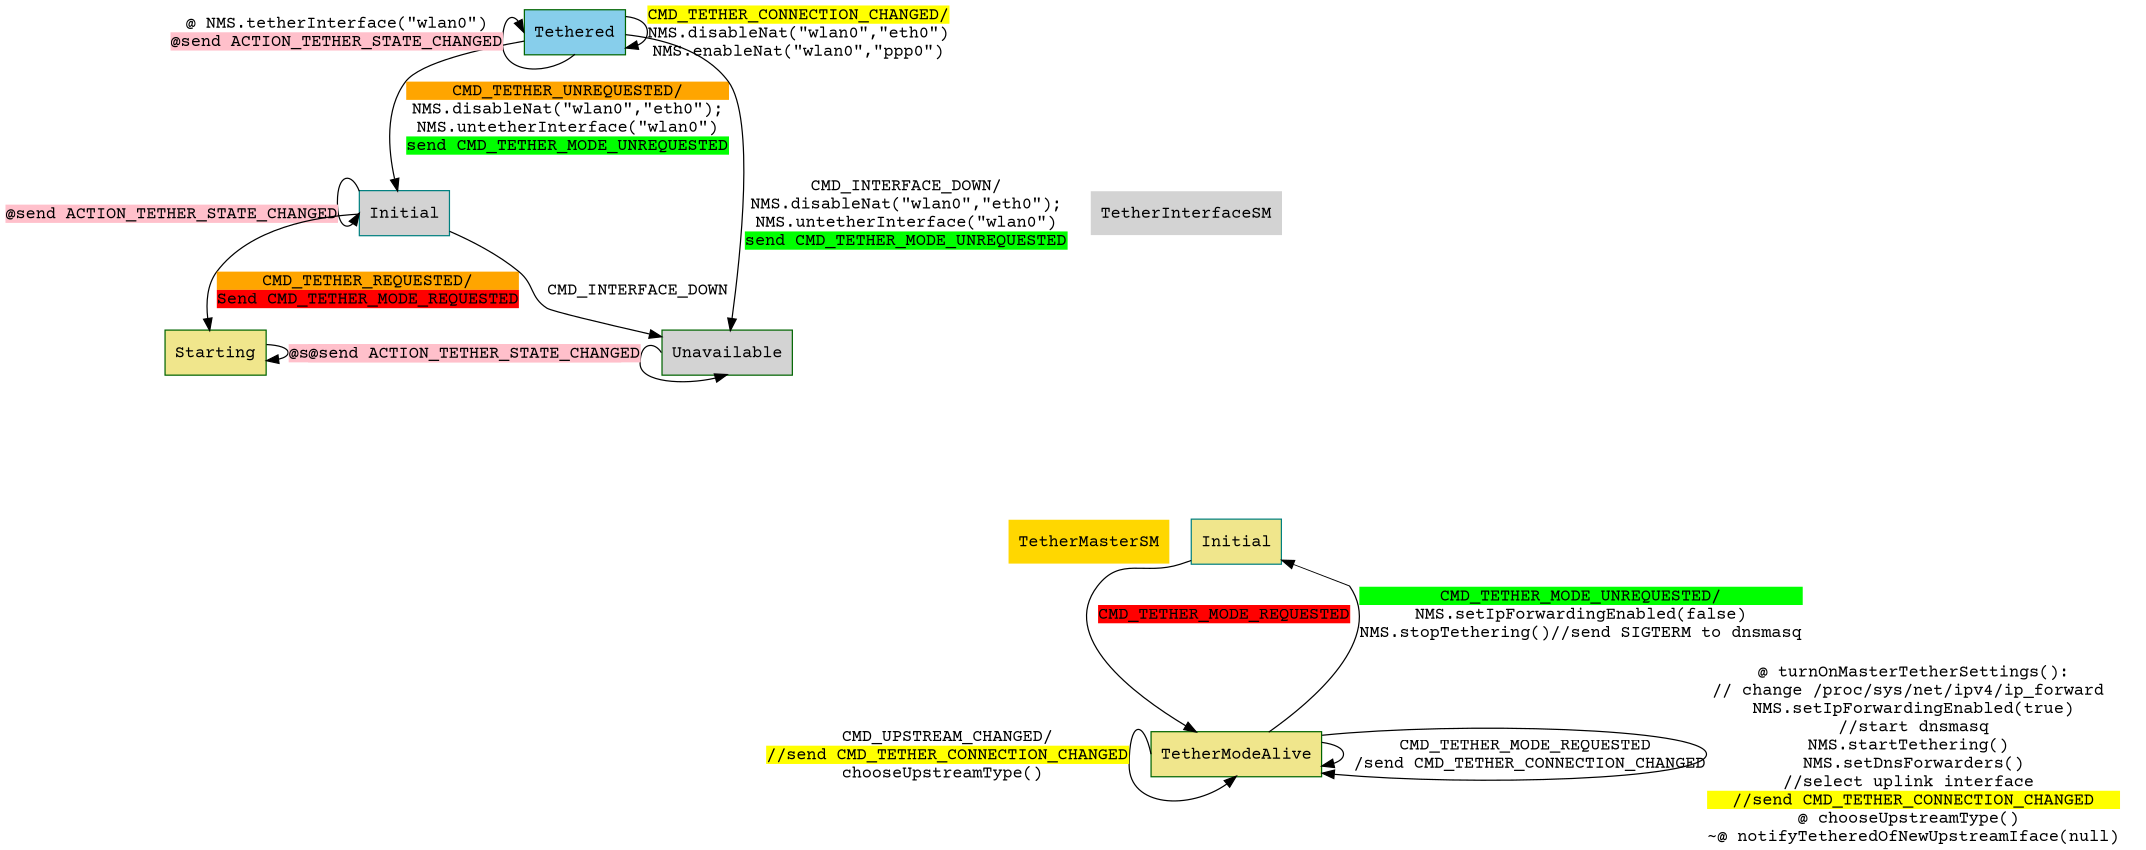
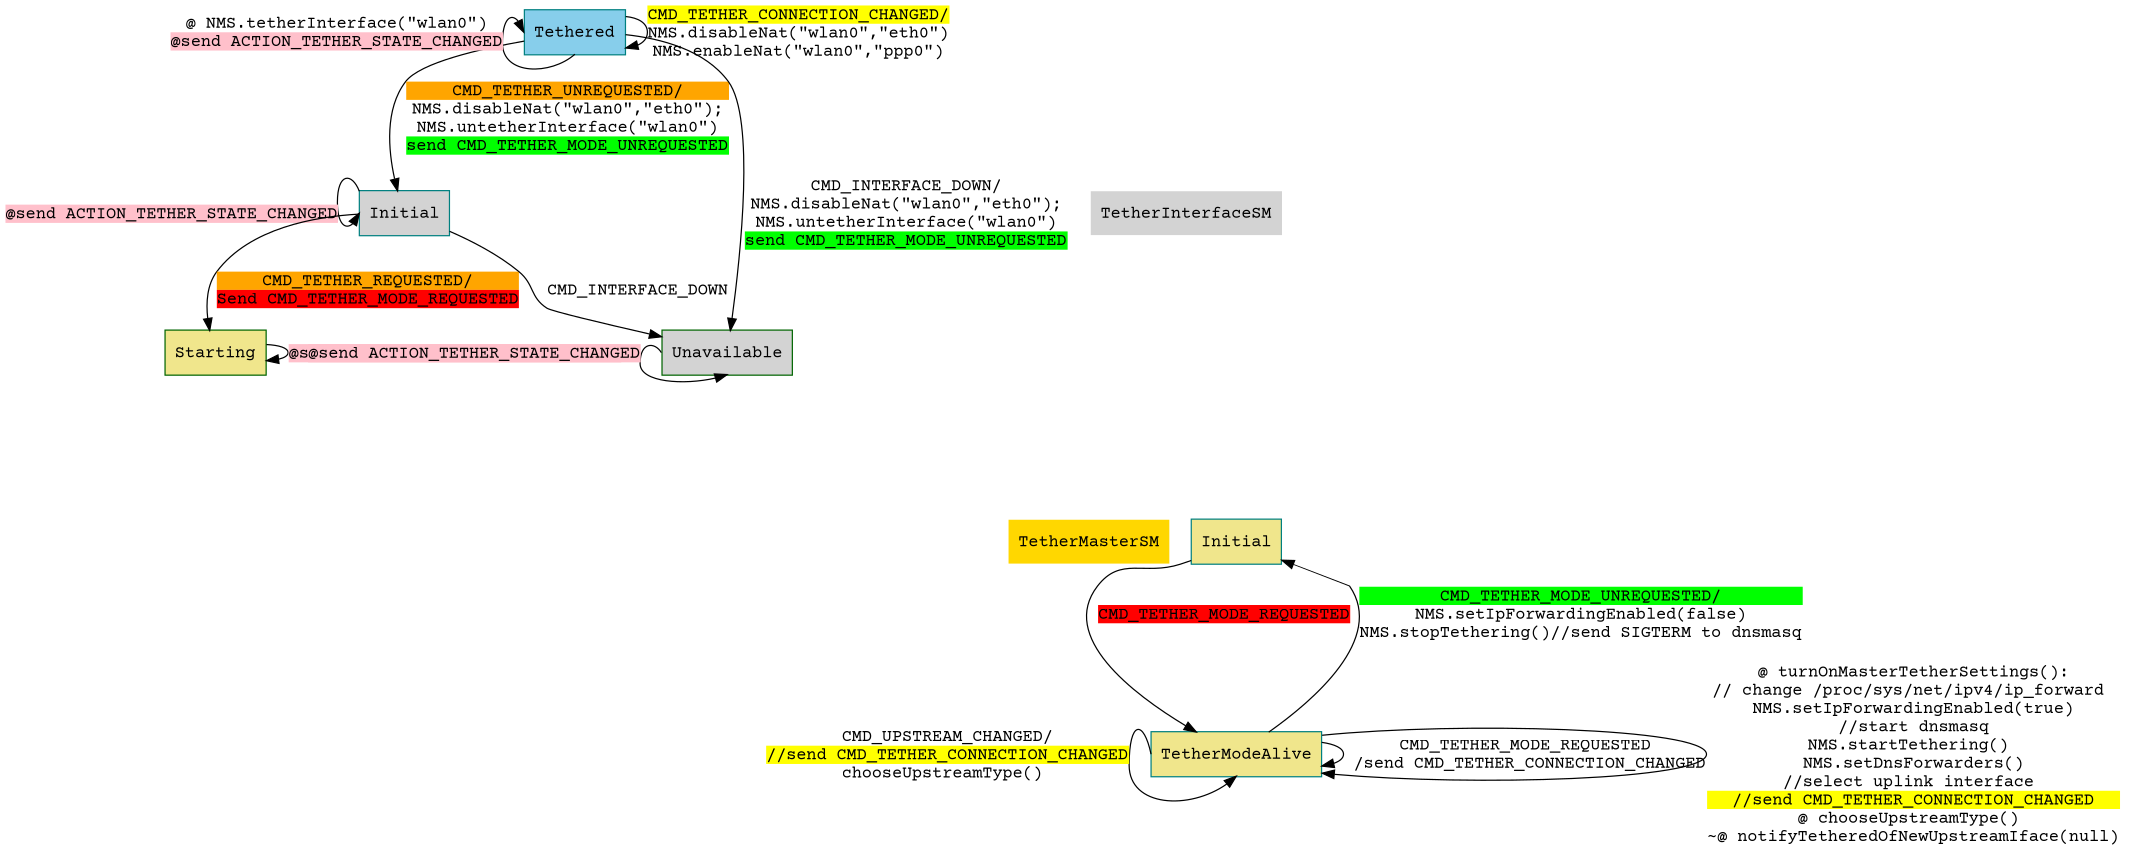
node "Tethered": color darkgreen -> teal
node "TetherModeAlive": color darkgreen -> teal
